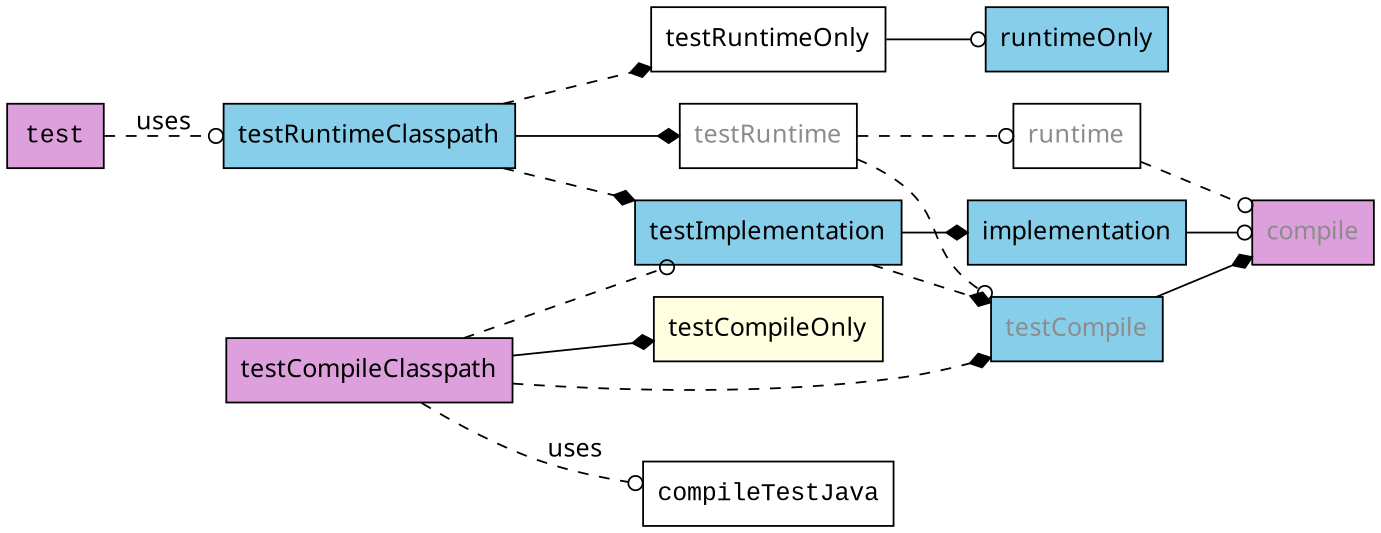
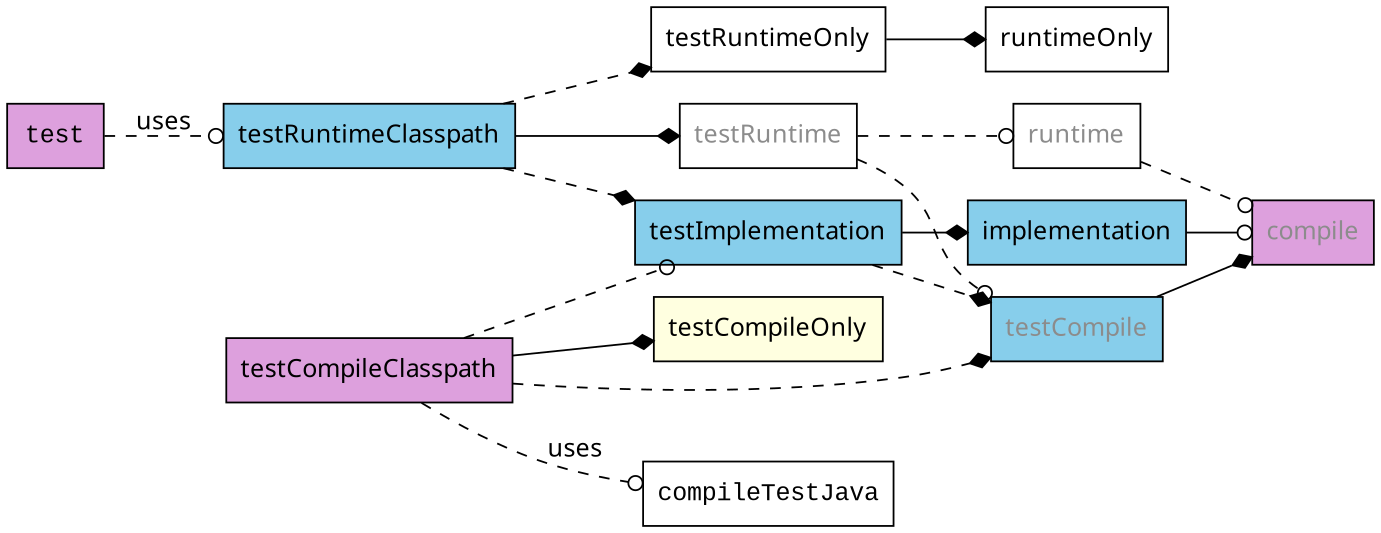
edge "testRuntimeOnly" -> "runtimeOnly": arrowhead odot -> diamond
node "runtimeOnly": fillcolor skyblue -> white
